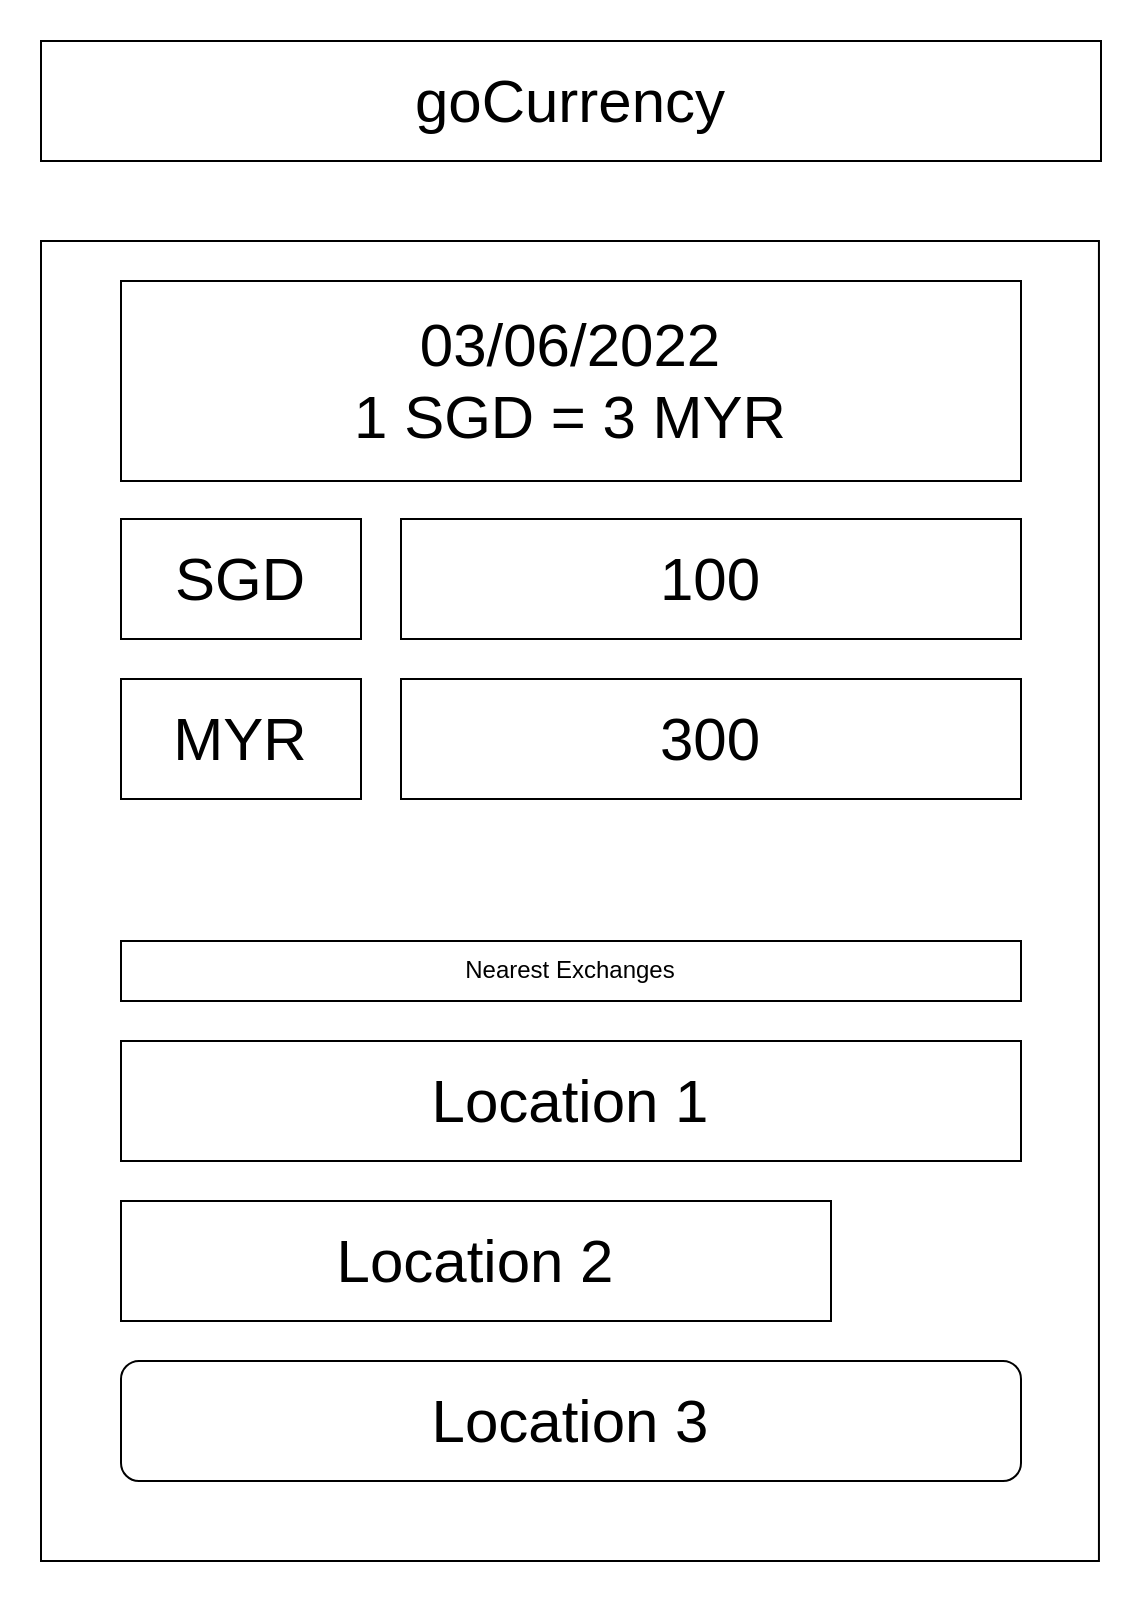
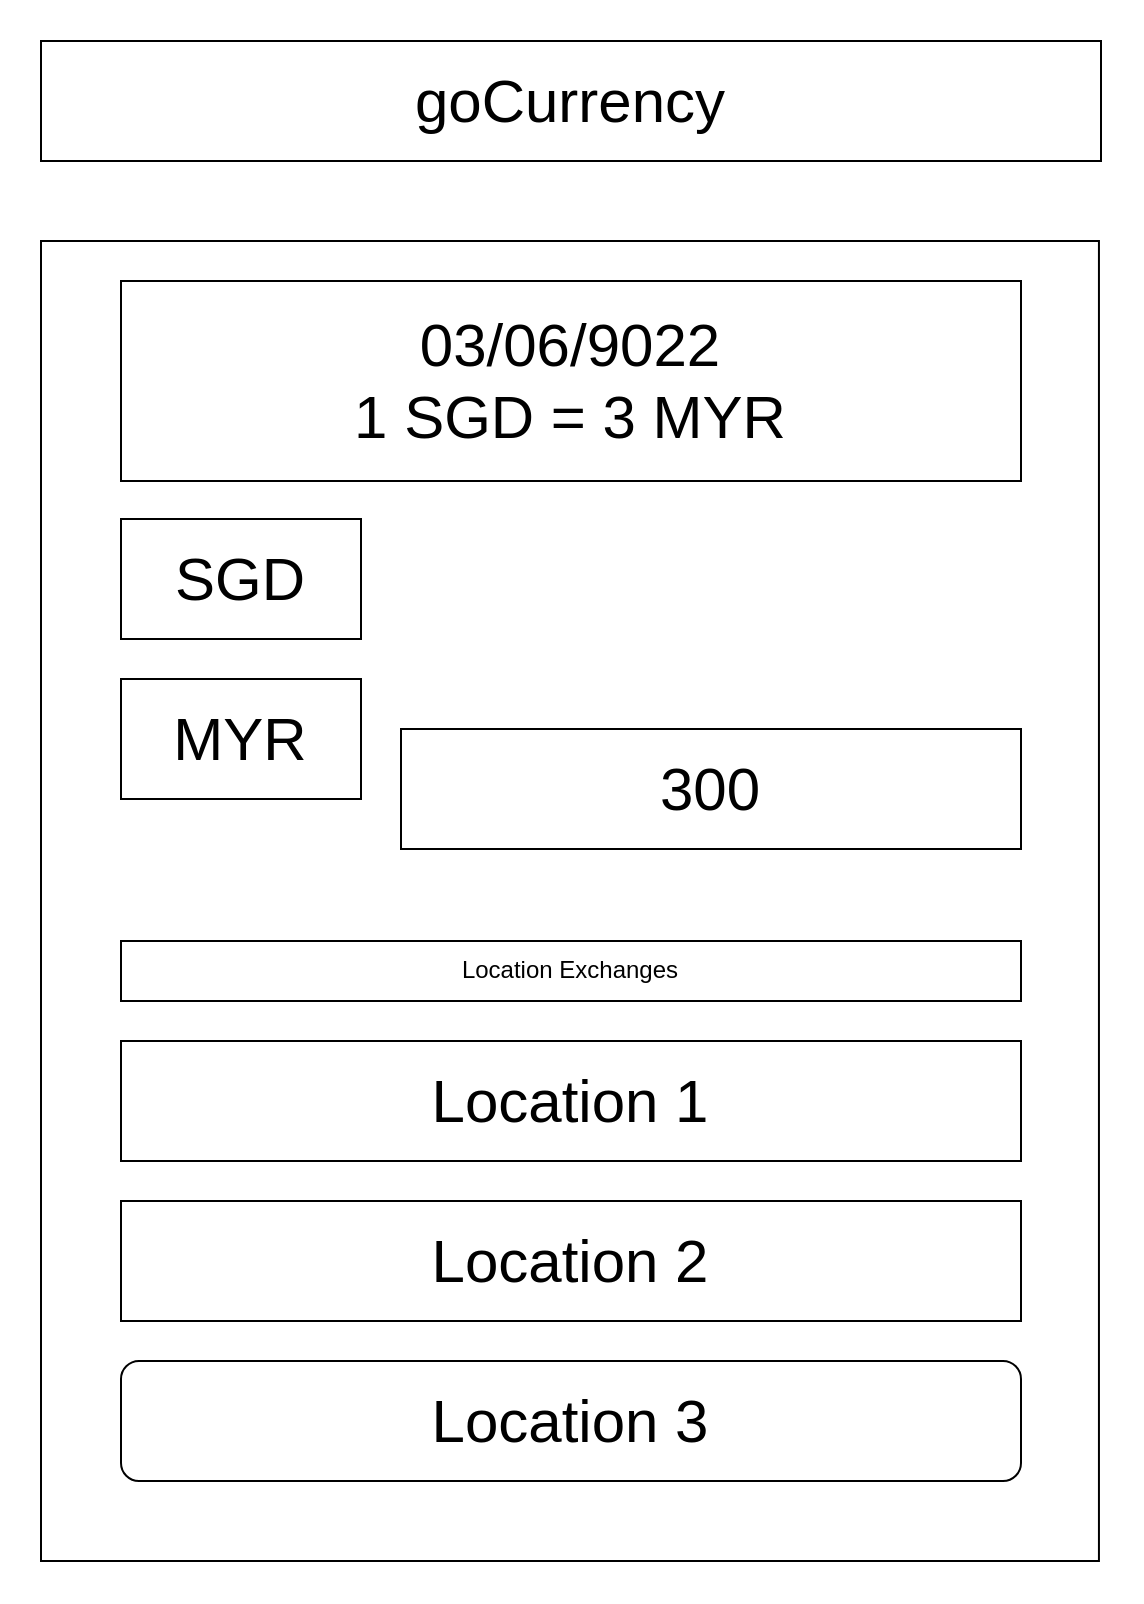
node "03/06/2022 1 SGD = 3 MYR": label "03/06/2022 1 SGD = 3 MYR" -> "03/06/9022 1 SGD = 3 MYR"
node "100": removed
node "300": moved (711, 739) -> (711, 789)
node "Nearest Exchanges": label "Nearest Exchanges" -> "Location Exchanges"
node "Location 2": size 710x120 -> 900x120
